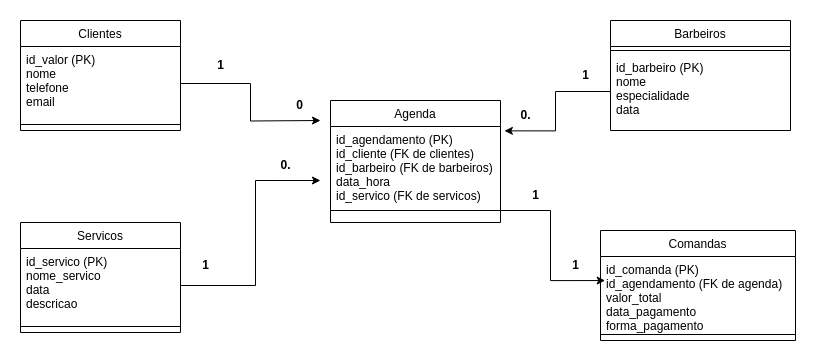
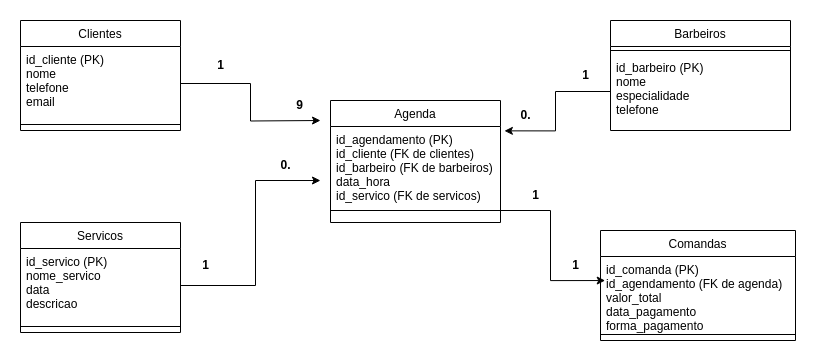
node "id_valor (PK) nome telefone email": label "id_valor (PK) nome telefone email" -> "id_cliente (PK) nome telefone email"
node "id_barbeiro (PK) nome especialidade data": label "id_barbeiro (PK) nome especialidade data" -> "id_barbeiro (PK) nome especialidade telefone"
node "0": label "0" -> "9"
